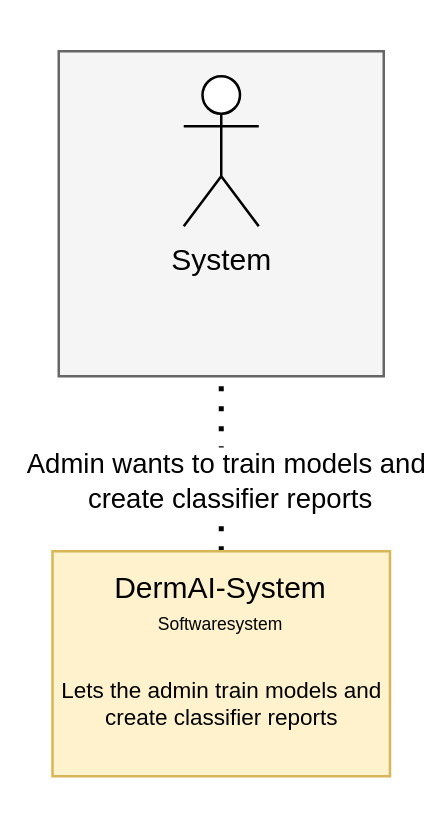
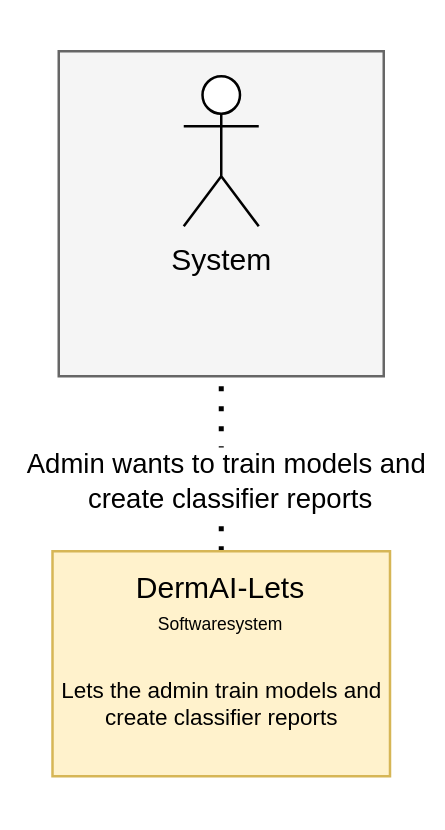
node "DermAI-System": label "DermAI-System" -> "DermAI-Lets"
